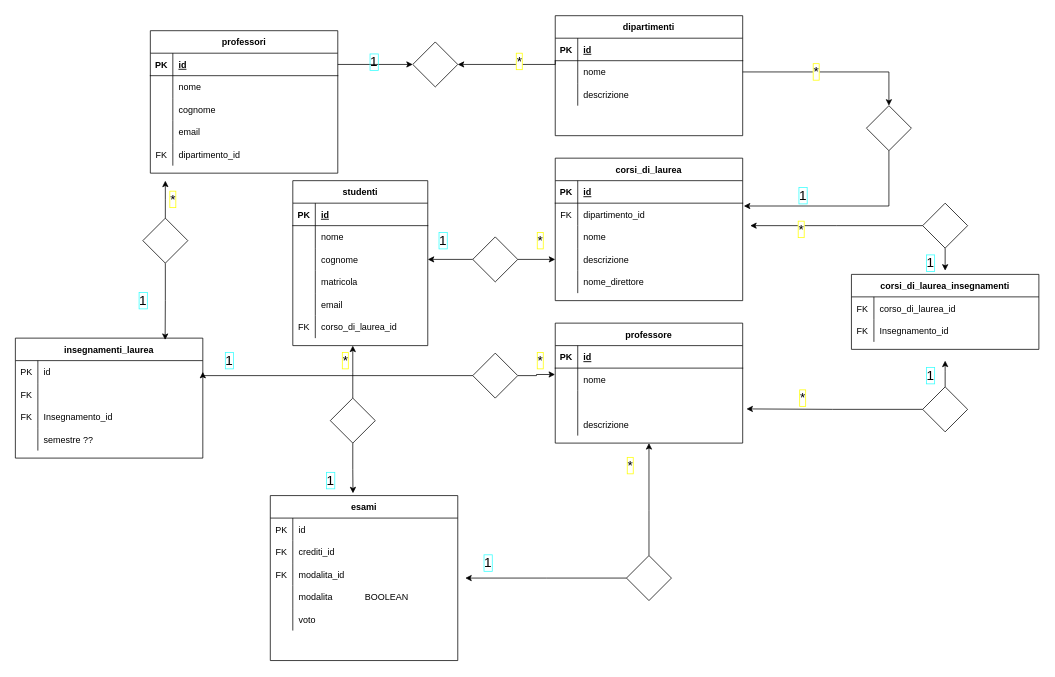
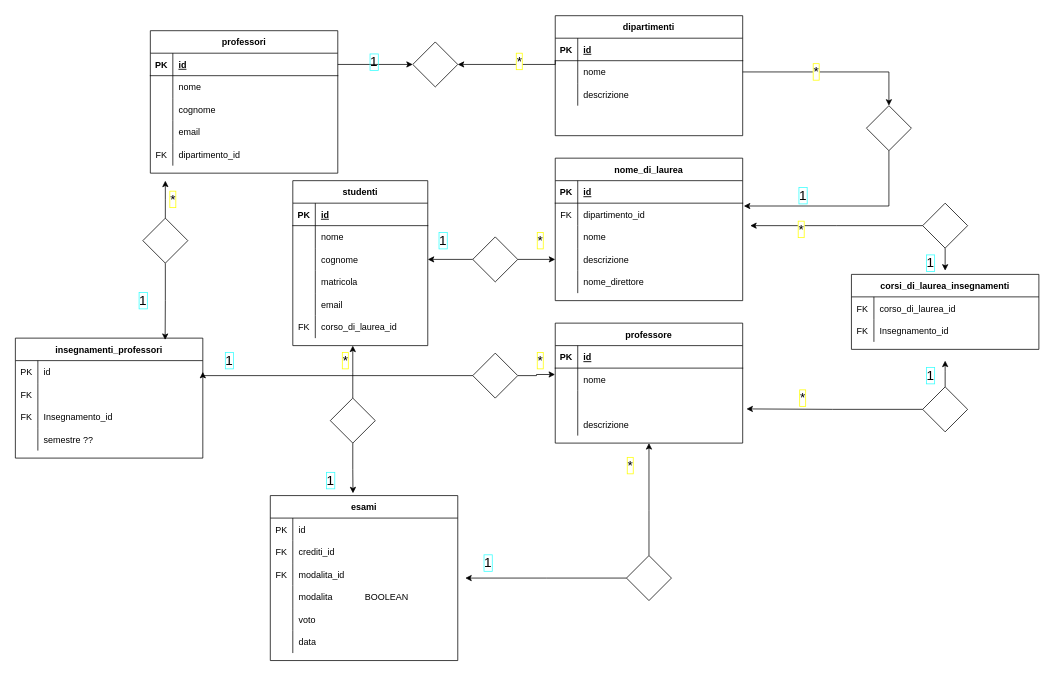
node "corsi_di_laurea": label "corsi_di_laurea" -> "nome_di_laurea"
node "insegnamenti_laurea": label "insegnamenti_laurea" -> "insegnamenti_professori"
node "data": added
